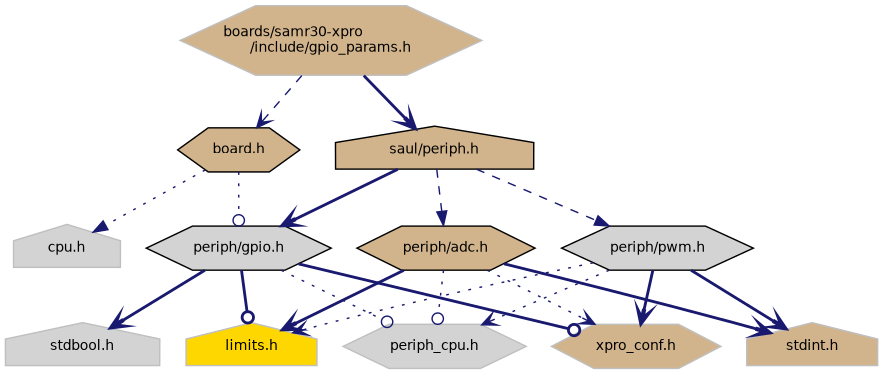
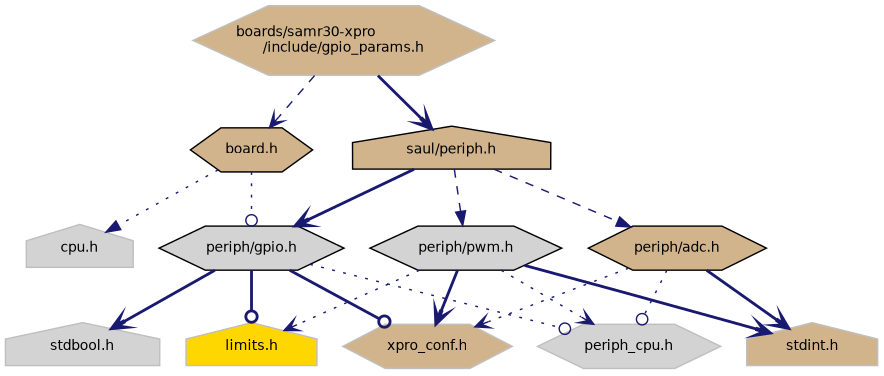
edge "periph/adc.h" -> "limits.h": removed
